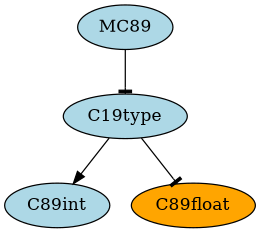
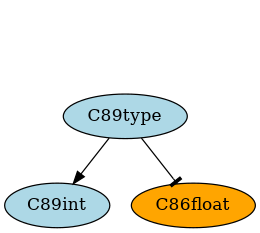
node "MC89": removed
node "C19type": label "C19type" -> "C89type"
node "C89float": label "C89float" -> "C86float"
